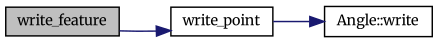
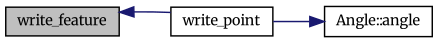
node "Angle::write": label "Angle::write" -> "Angle::angle"
edge "write_feature" -> "write_point": reversed
